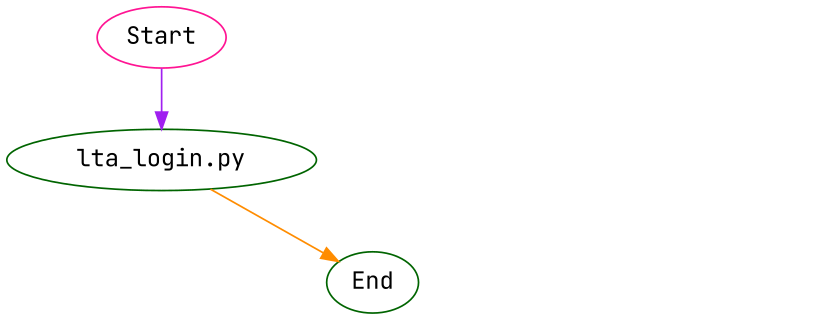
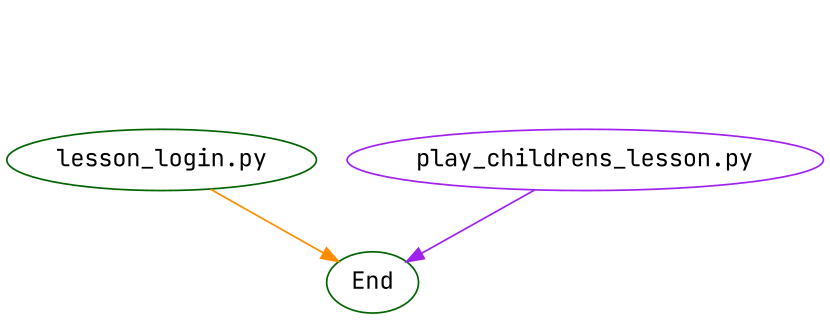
node "Start": removed
node "lta_login.py": label "lta_login.py" -> "lesson_login.py"
node "play_childrens_lesson.py": added
